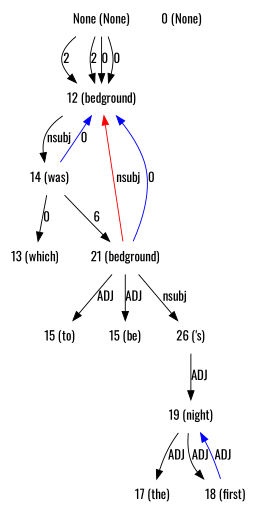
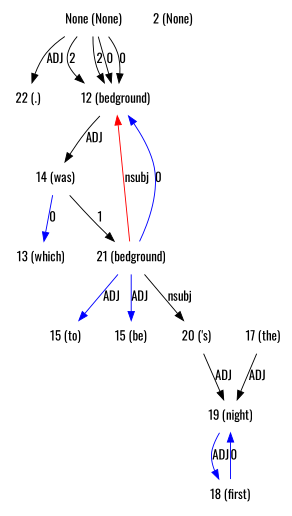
node "0 (None)": label "0 (None)" -> "2 (None)"
node "22 (.)": added
edge "12 (bedground)" -> "14 (was)": label "nsubj" -> "ADJ"
edge "14 (was)" -> "12 (bedground)": removed, label "0"
edge "14 (was)" -> "13 (which)": color black -> blue
edge "14 (was)" -> "21 (bedground)": label "6" -> "1"
edge "21 (bedground)" -> "15 (be)": color black -> blue
edge "21 (bedground)" -> "15 (to)": color black -> blue
node "26 ('s)": label "26 ('s)" -> "20 ('s)"
edge "19 (night)" -> "17 (the)": reversed
edge "19 (night)" -> "18 (first)": color black -> blue
edge "18 (first)" -> "19 (night)": label "ADJ" -> "0"
